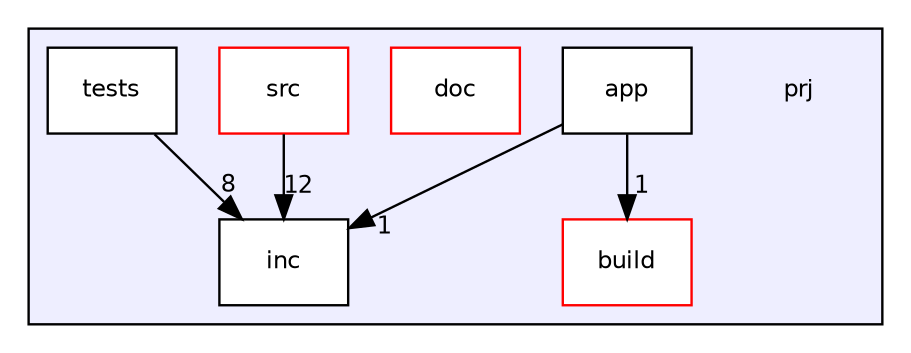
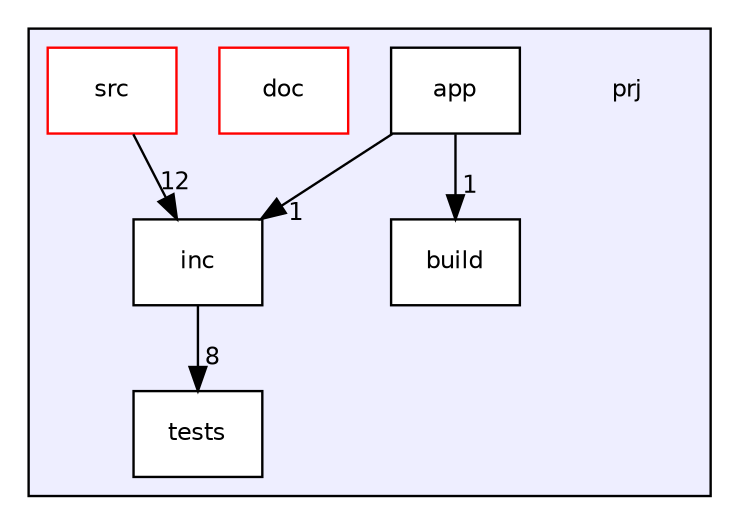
edge "tests" -> "inc": reversed
node "build": color red -> black
